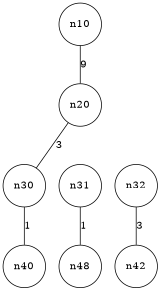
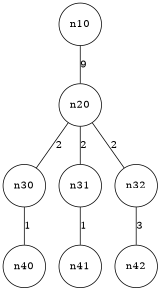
edge "n20" -- "n30": label "3" -> "2"
edge "n20" -- "n31": added, label "2"
edge "n20" -- "n32": added, label "2"
node "n48": label "n48" -> "n41"
